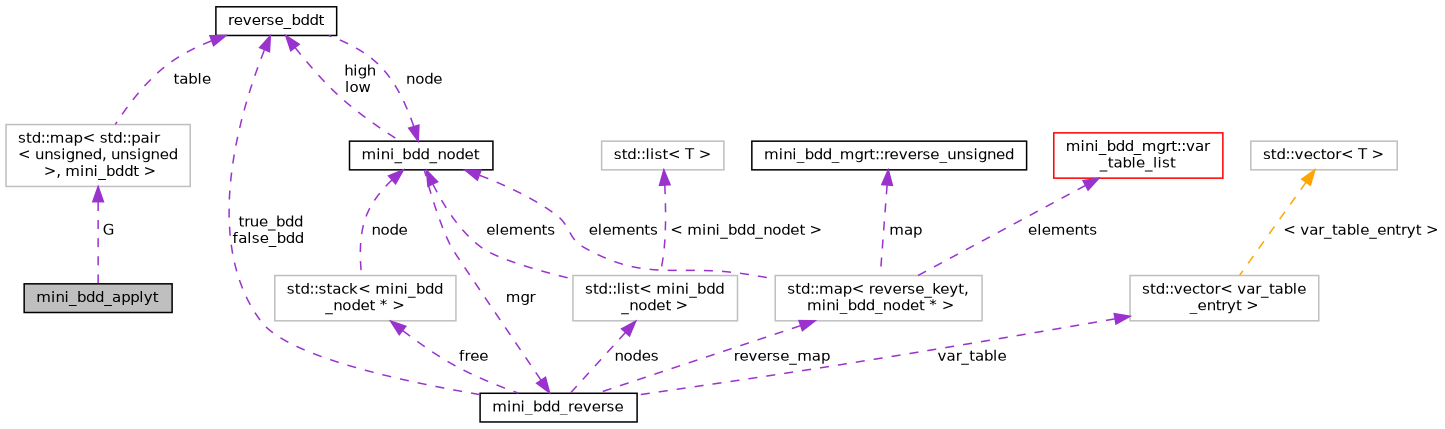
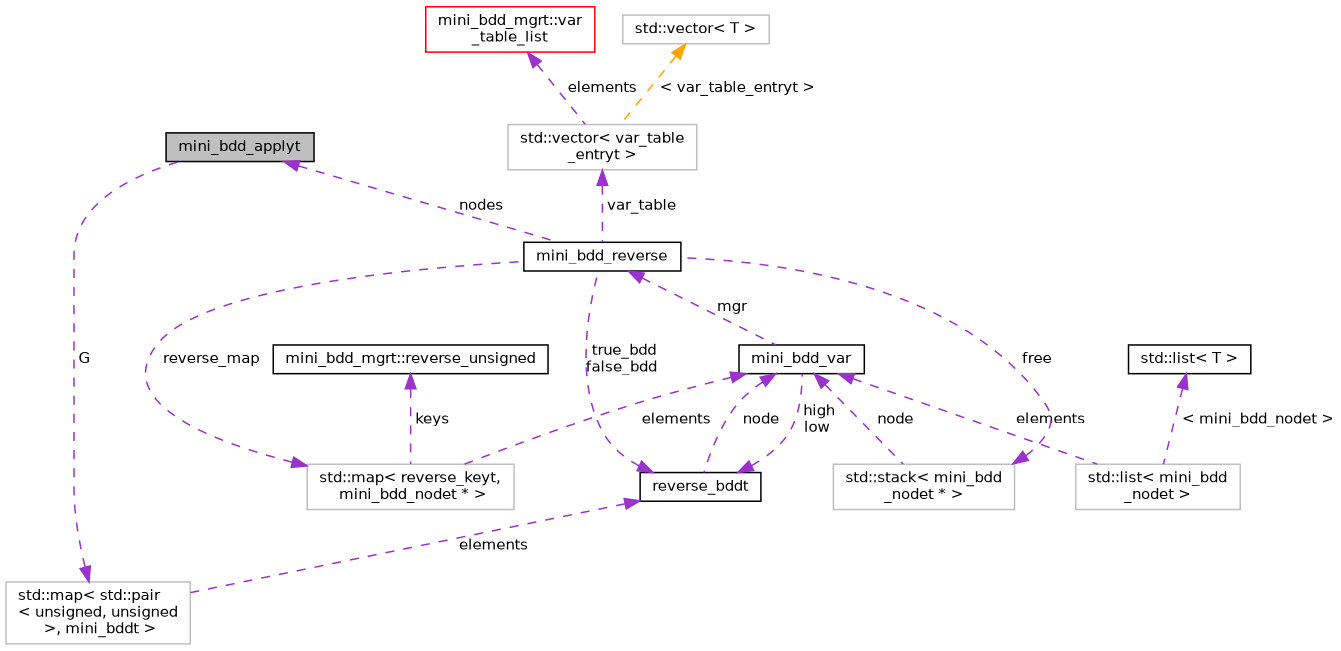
edge "std::map< std::pair < unsigned, unsigned >, mini_bddt >" -> "reverse_bddt": label " table" -> " elements"
node "mini_bdd_nodet": label "mini_bdd_nodet" -> "mini_bdd_var"
node "std::list< T >": color grey75 -> black
edge "std::map< reverse_keyt, mini_bdd_nodet * >" -> "mini_bdd_mgrt::var _table_list": now "std::vector< var_table _entryt >" -> "mini_bdd_mgrt::var _table_list"
edge "std::map< reverse_keyt, mini_bdd_nodet * >" -> "mini_bdd_mgrt::reverse_unsigned": label " map" -> " keys"
edge "mini_bdd_reverse" -> "std::list< mini_bdd _nodet >": now "mini_bdd_reverse" -> "mini_bdd_applyt"
